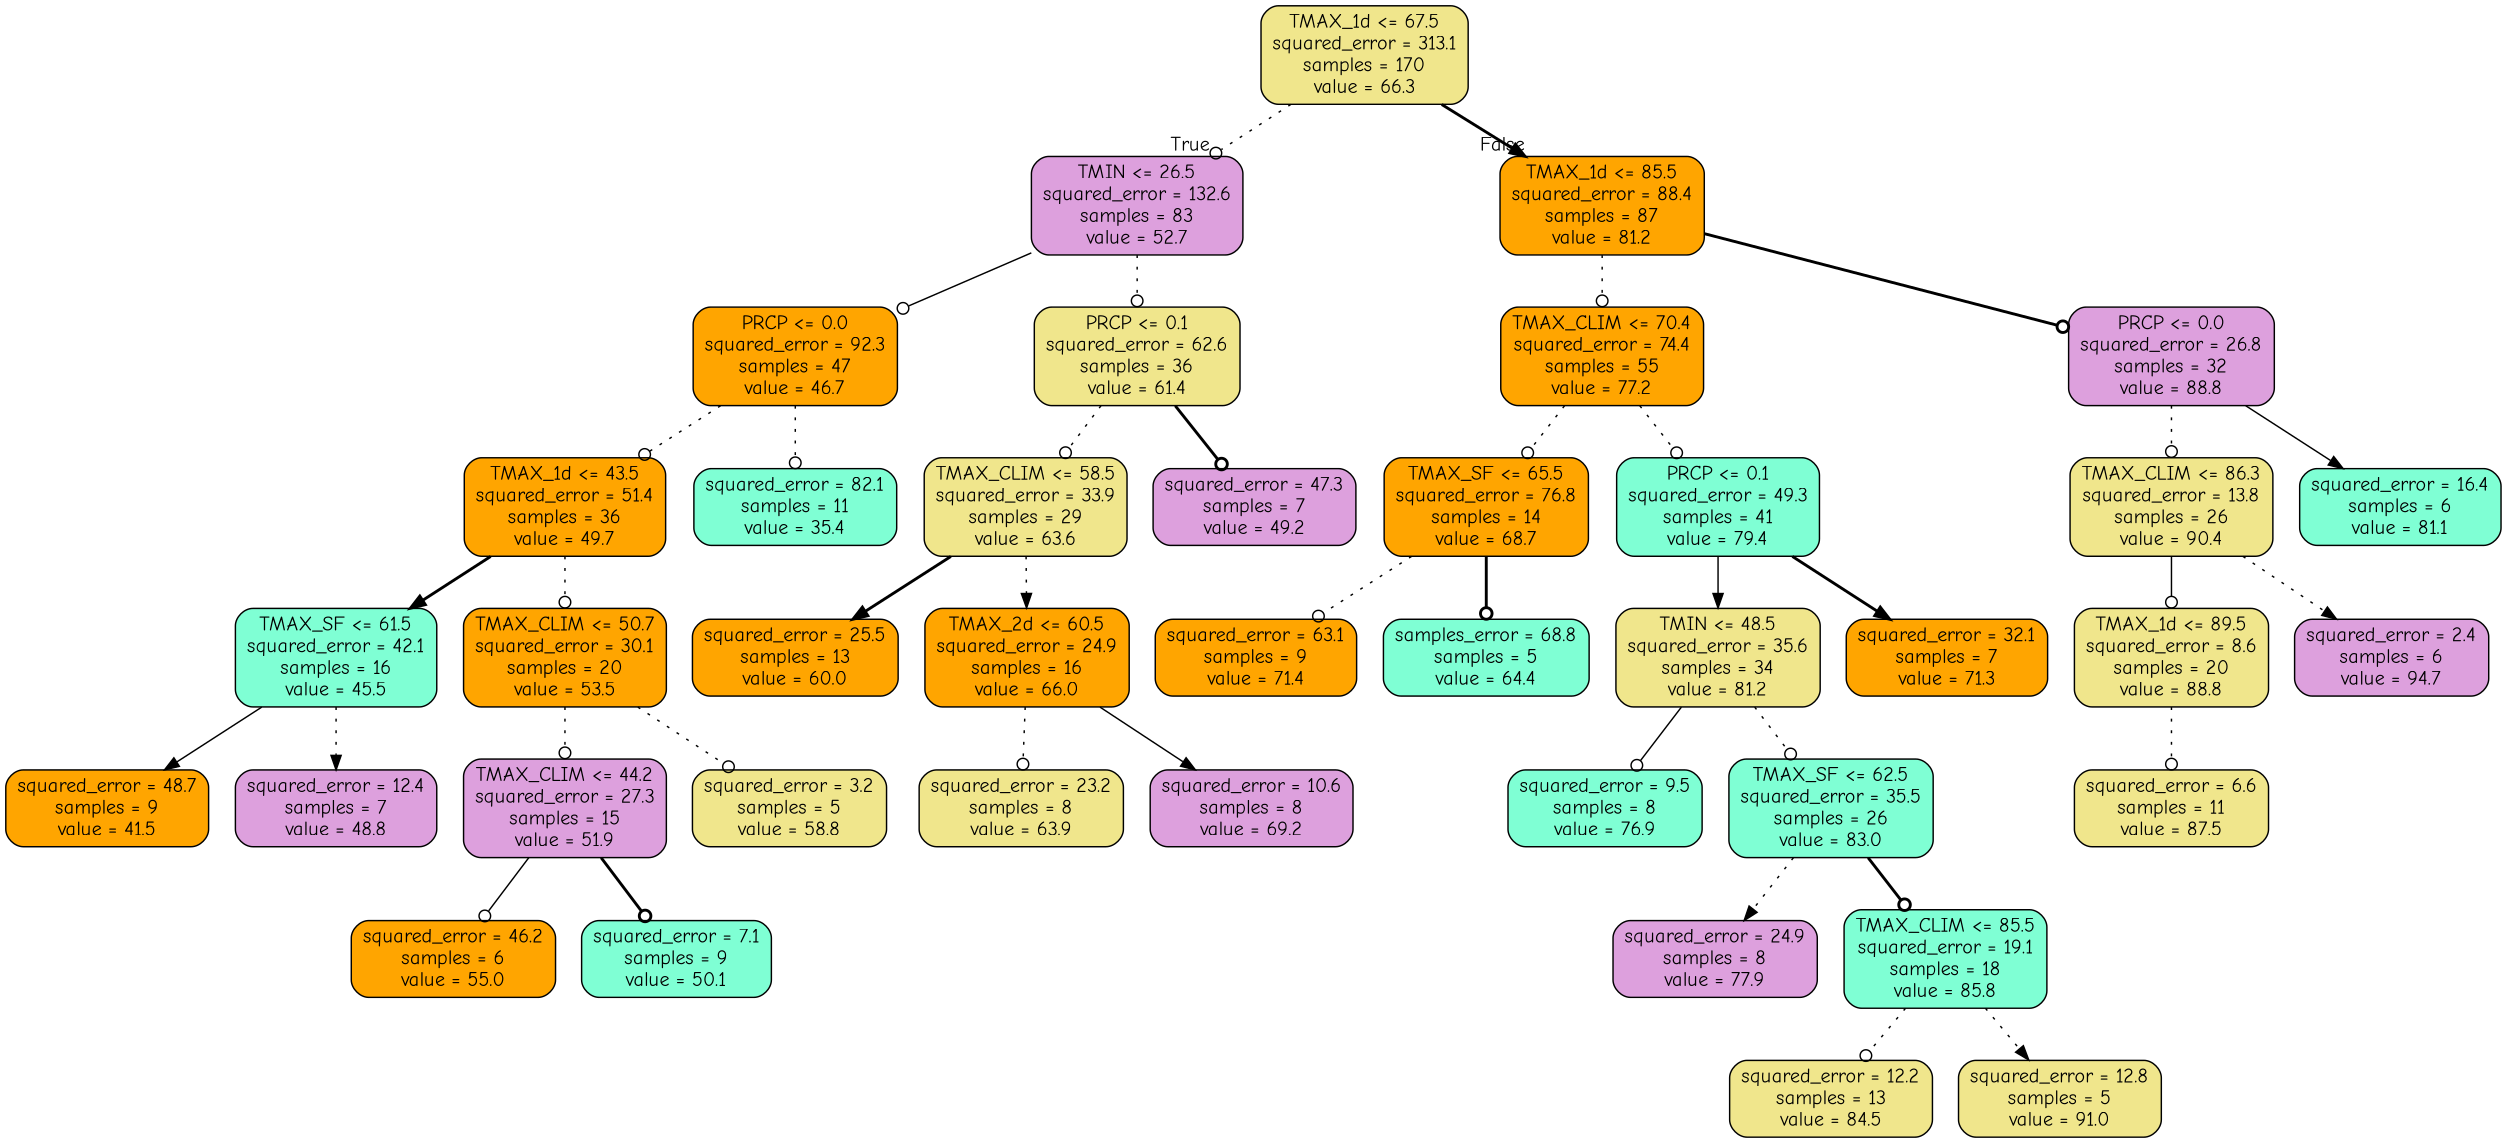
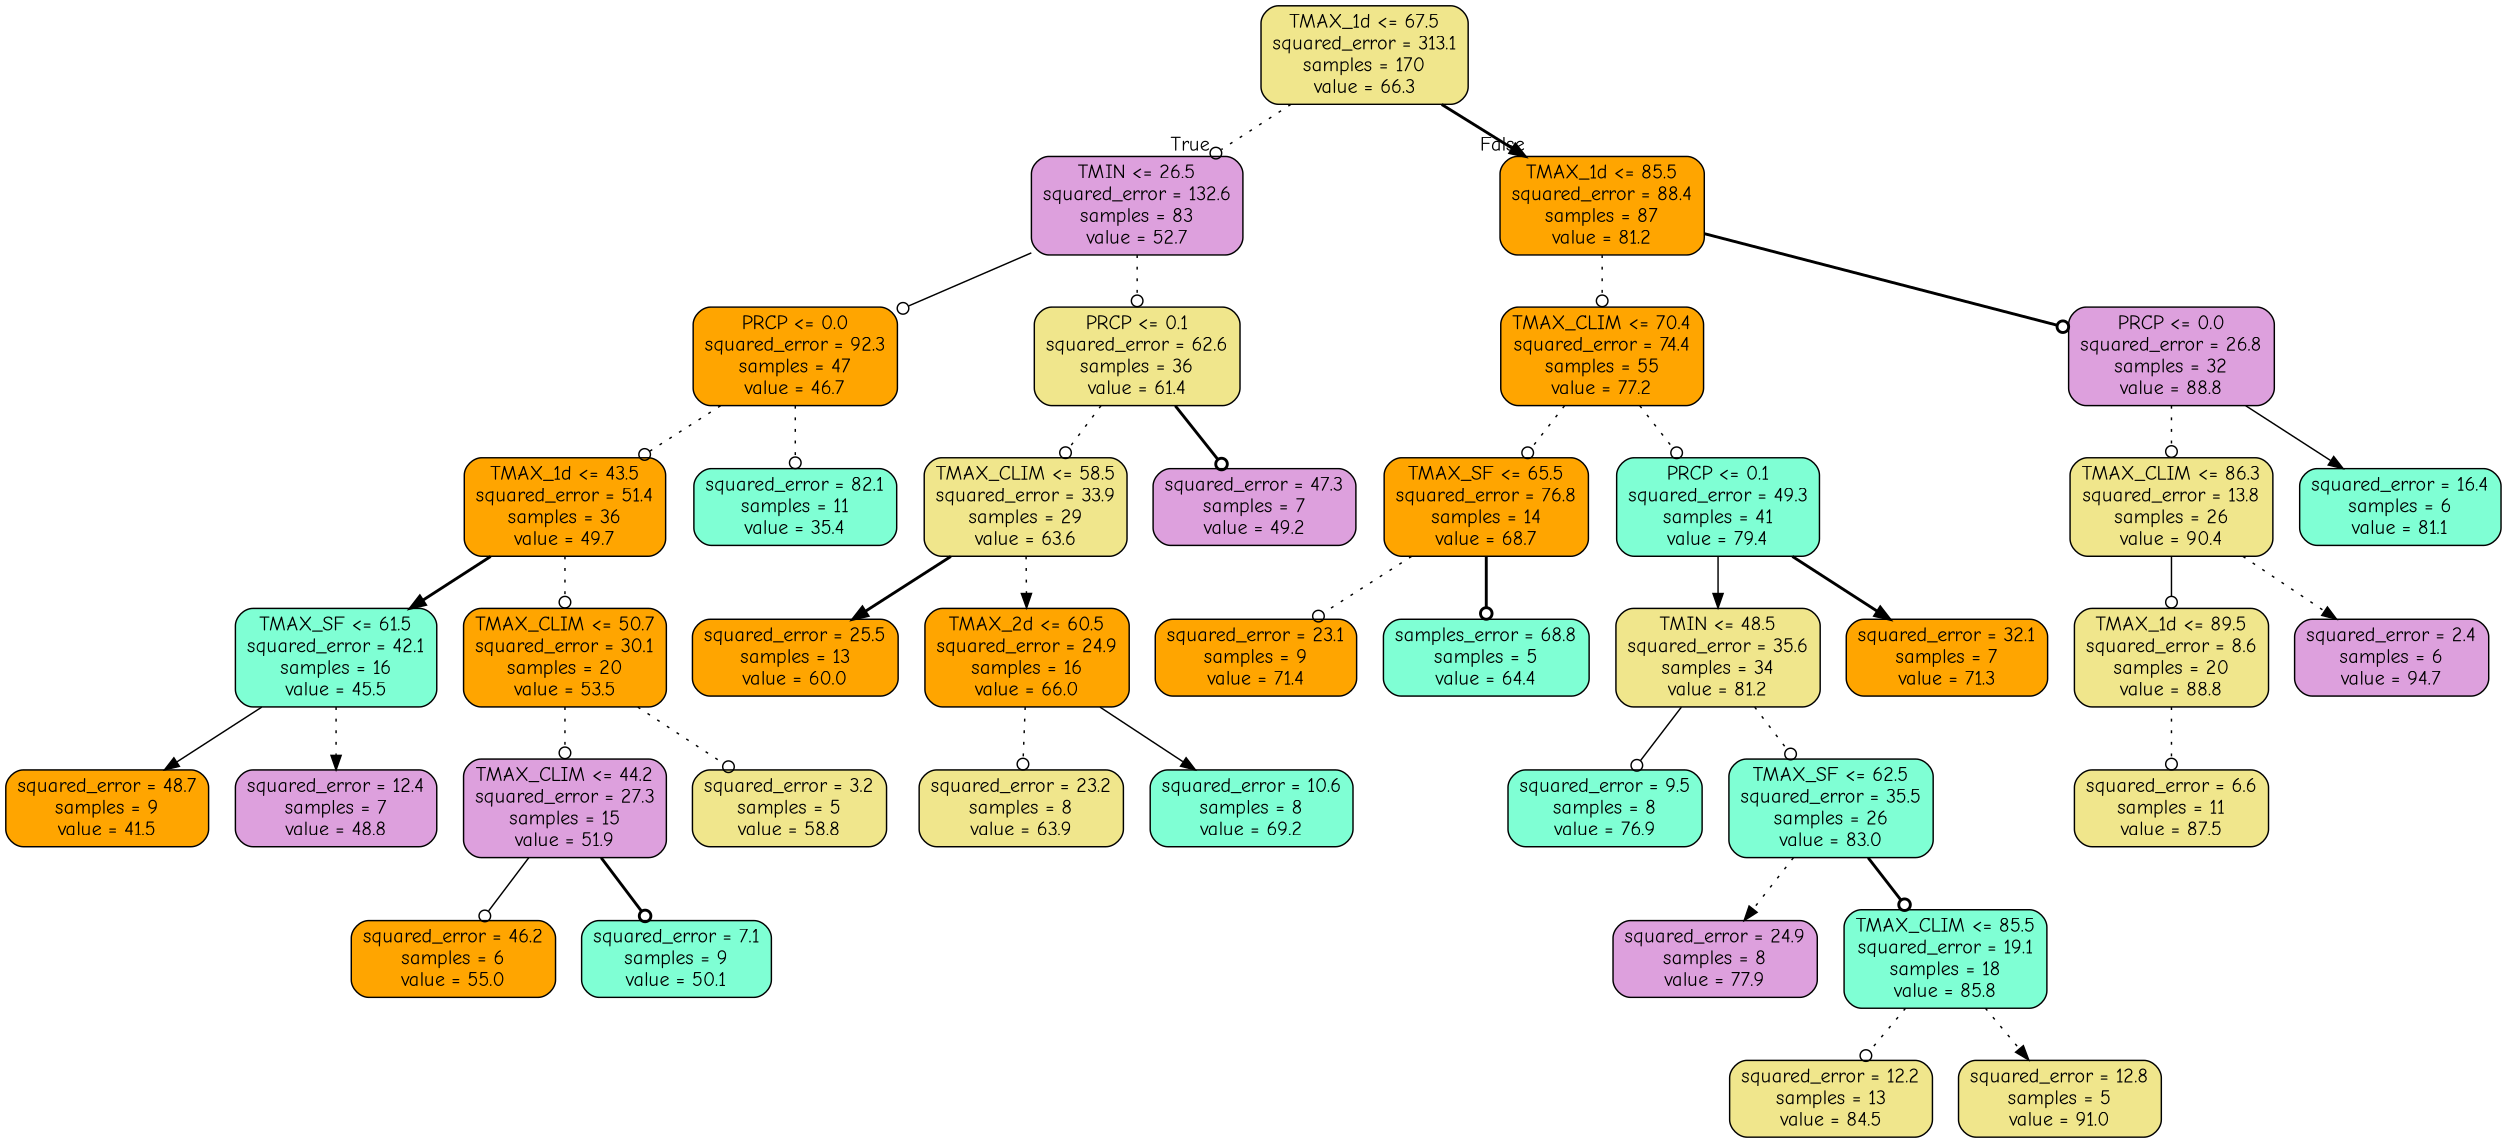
node "squared_error = 63.1 samples = 9 value = 71.4": label "squared_error = 63.1 samples = 9 value = 71.4" -> "squared_error = 23.1 samples = 9 value = 71.4"
node "squared_error = 10.6 samples = 8 value = 69.2": fillcolor plum -> aquamarine
